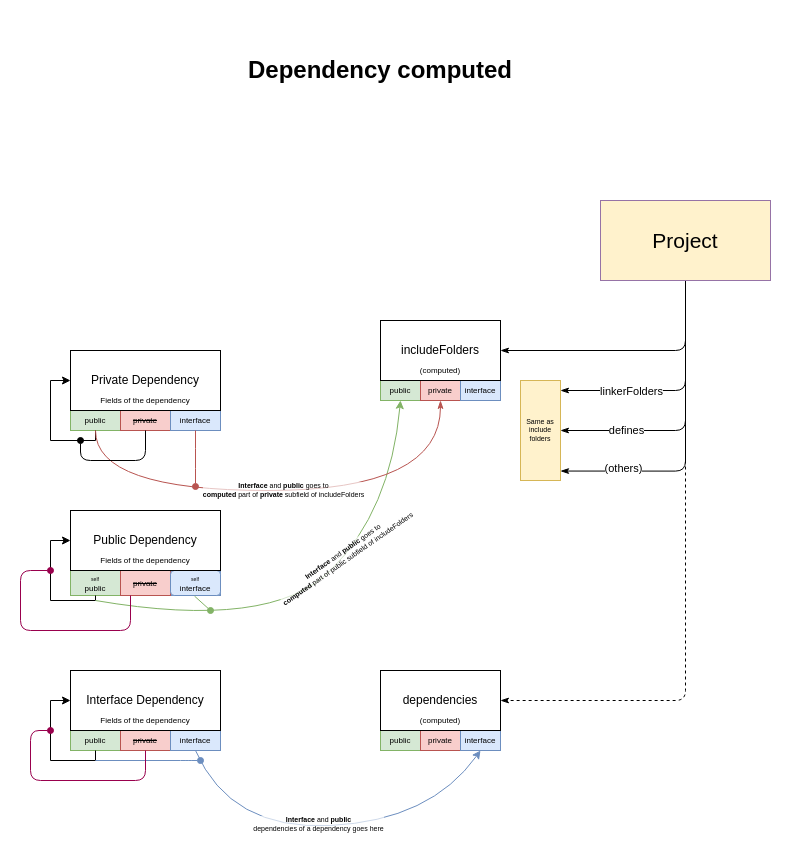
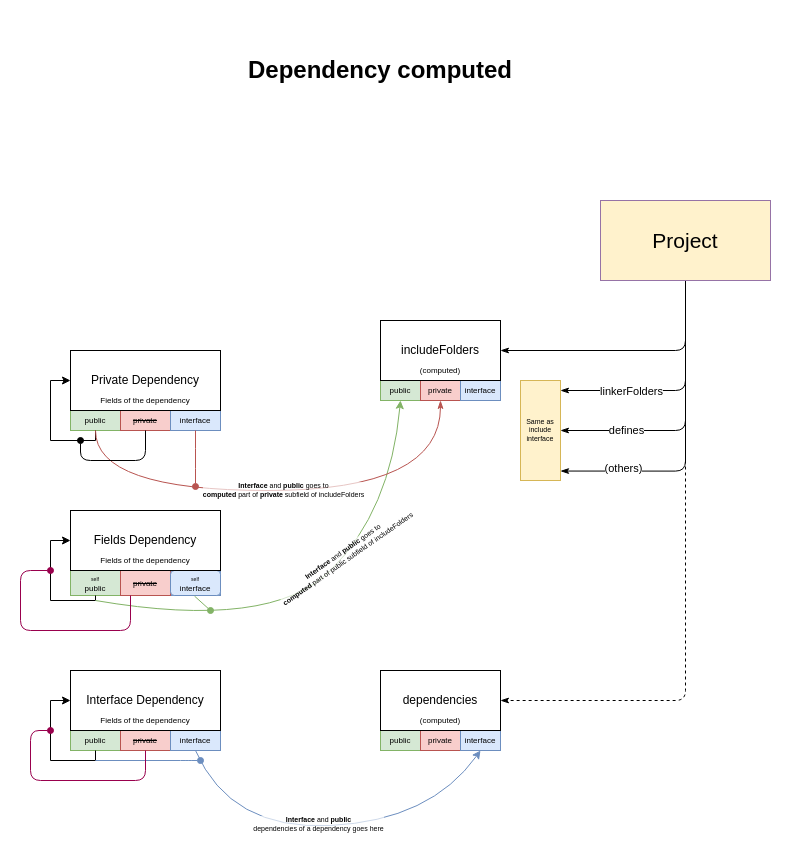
node "Same as include folders": label "Same as include folders" -> "Same as include interface"
node "Public Dependency": label "Public Dependency" -> "Fields Dependency"
